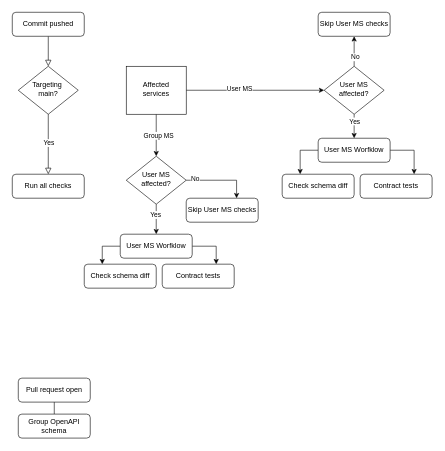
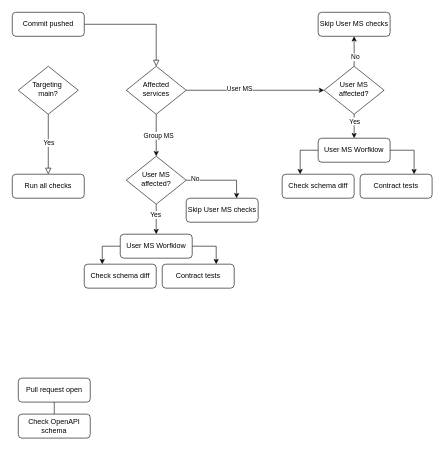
edge "Commit pushed" -> "Targeting main?": now "Commit pushed" -> "Affected services"
node "Affected services": shape rectangle -> diamond
node "Group OpenAPI schema": label "Group OpenAPI schema" -> "Check OpenAPI schema"
